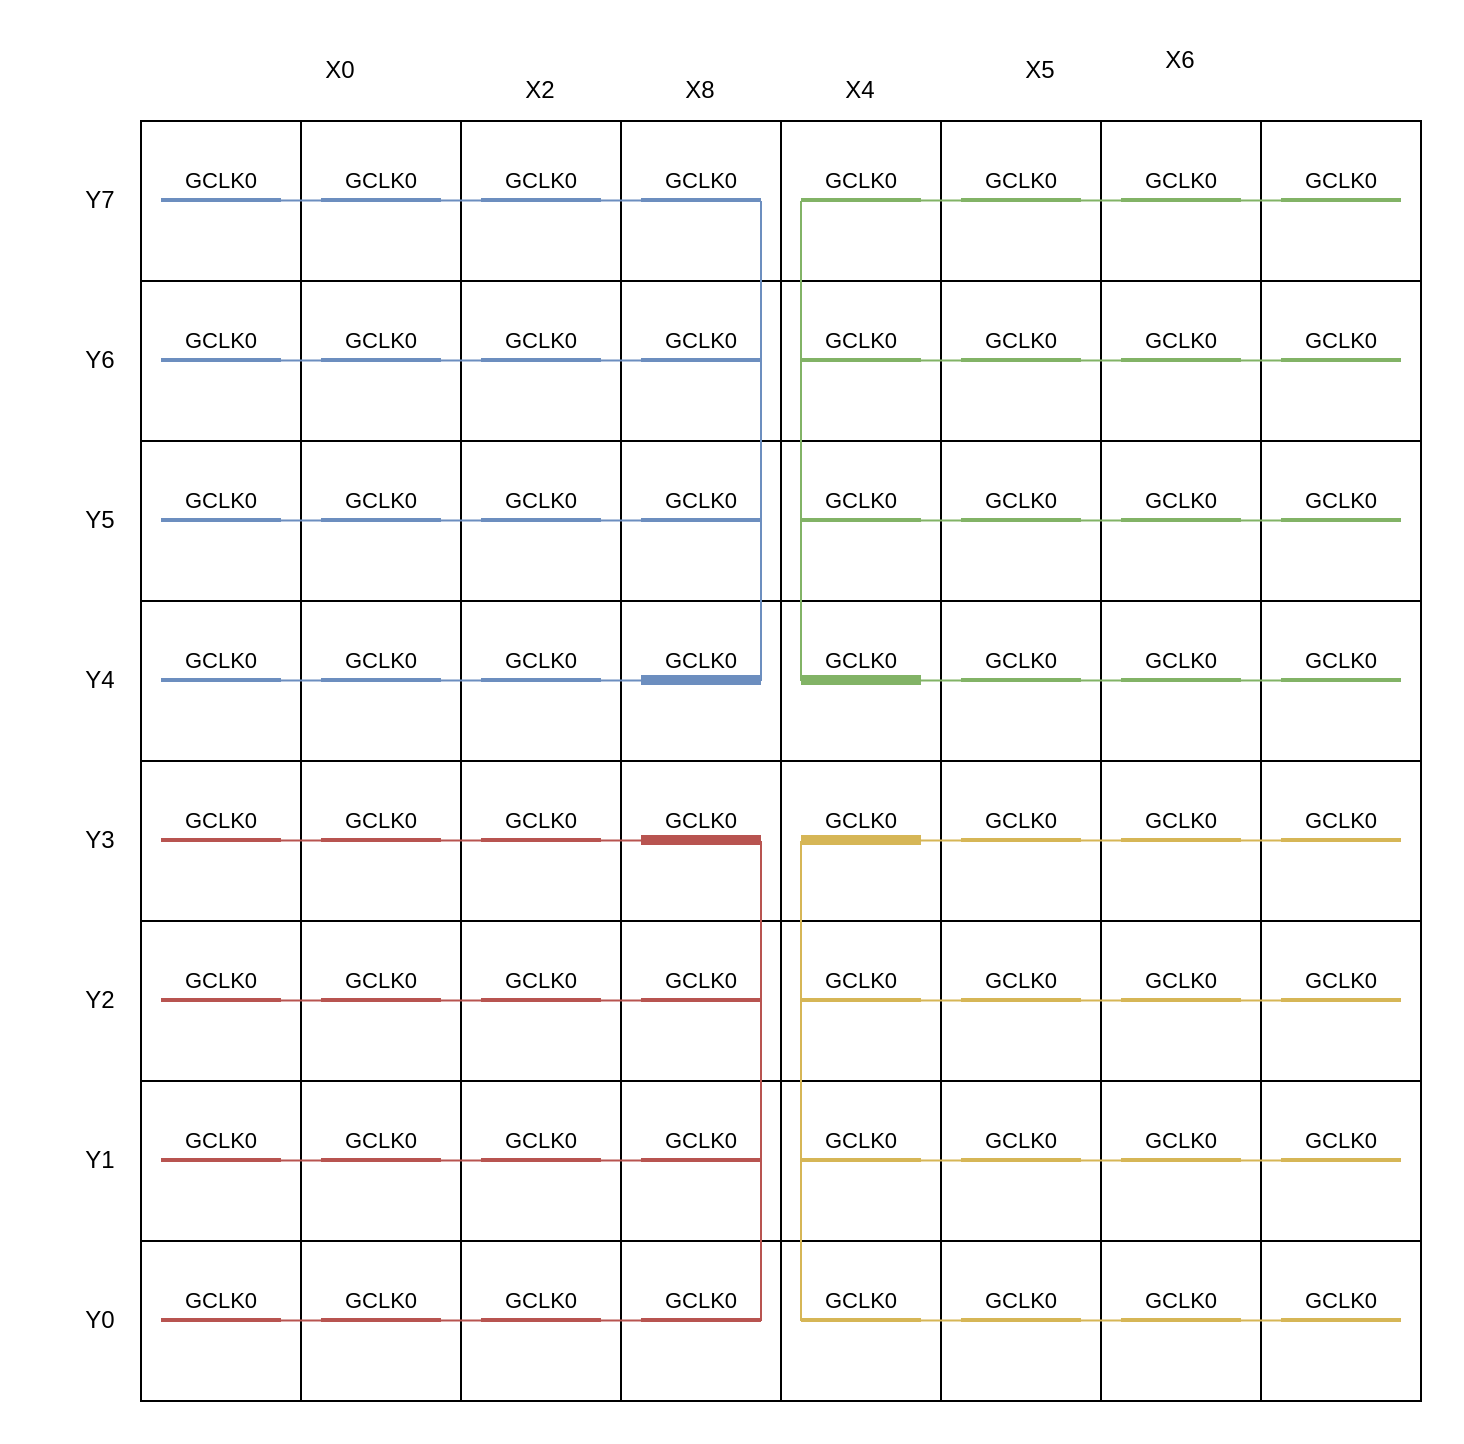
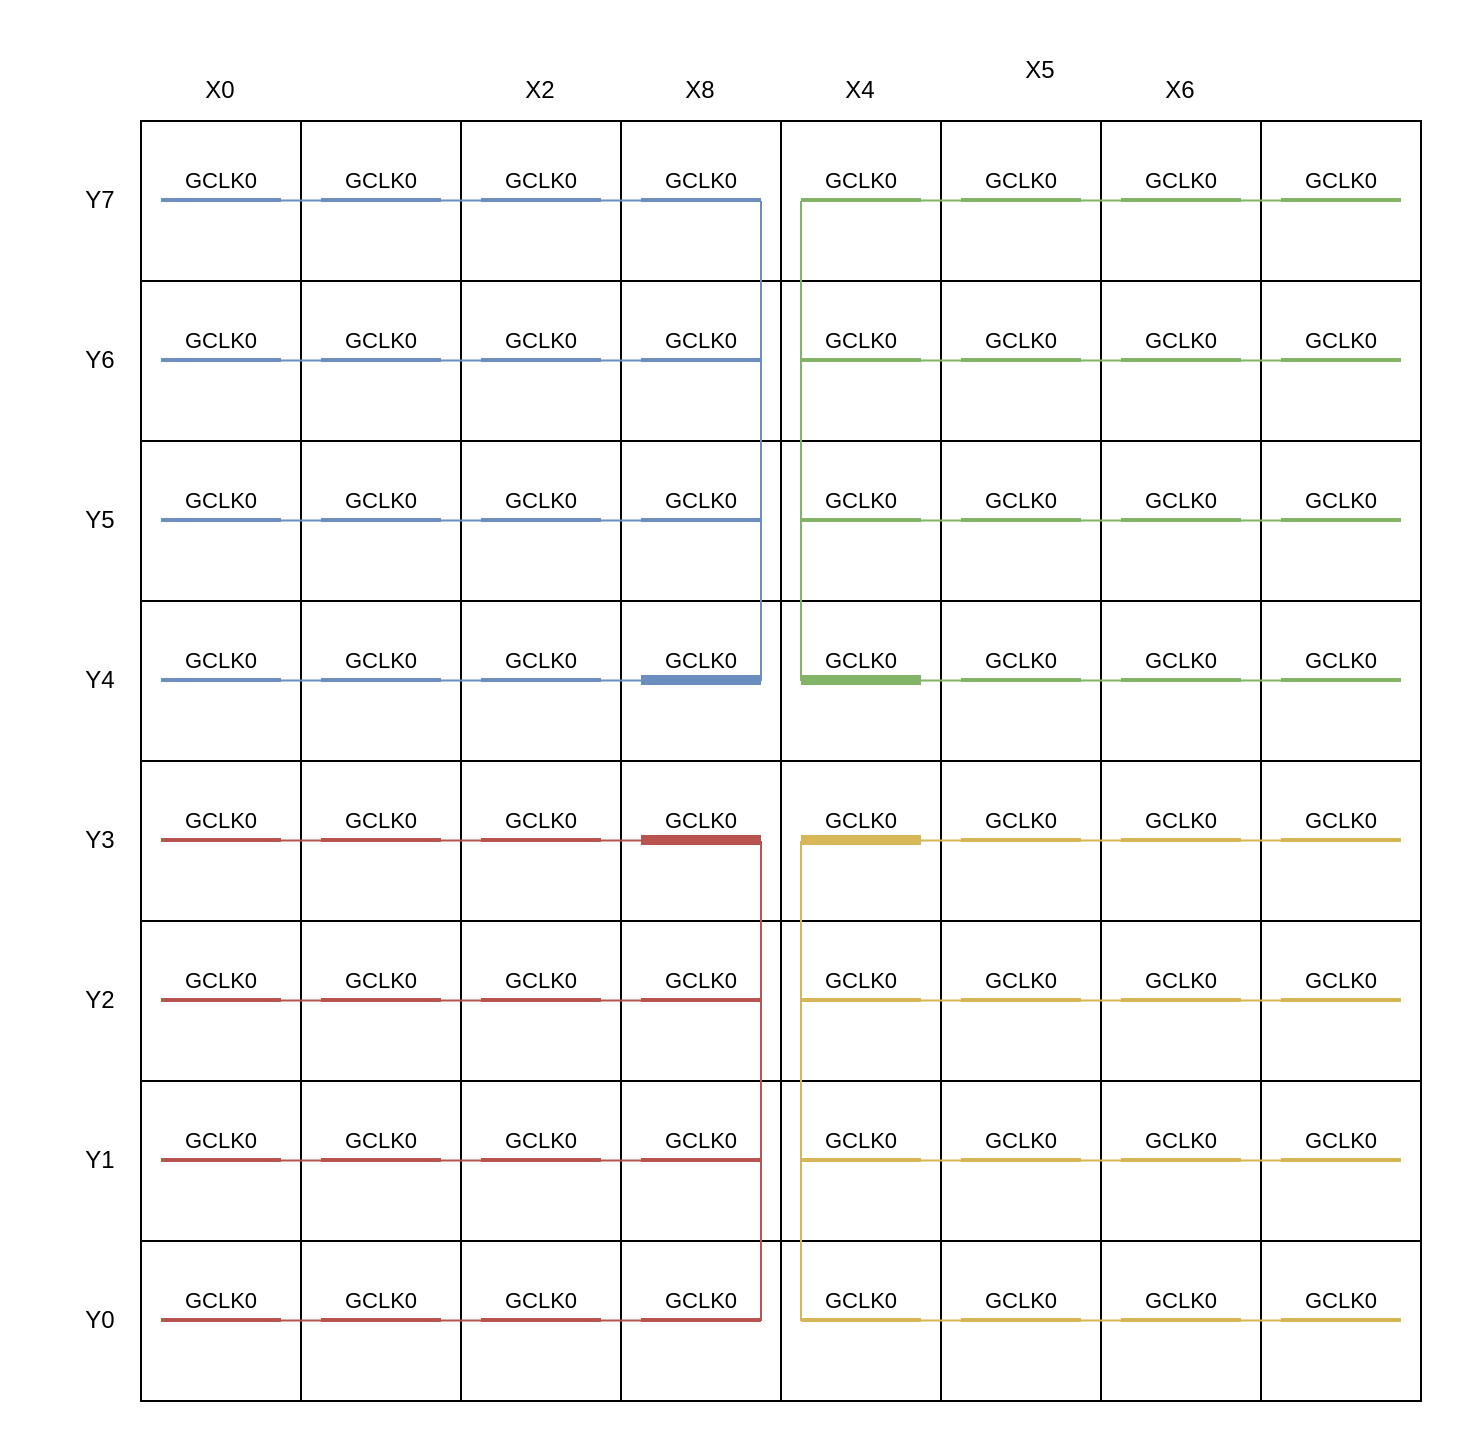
node "X6": moved (1181, 61) -> (1181, 91)
node "X0": moved (341, 71) -> (221, 91)
